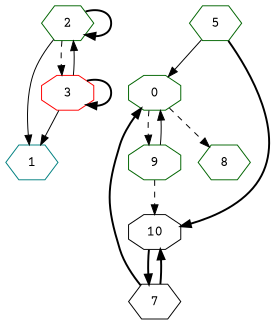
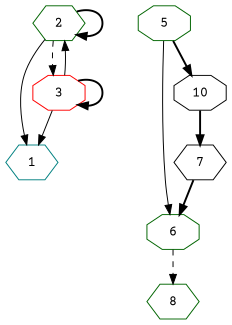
node "5": shape hexagon -> octagon
node "0": label "0" -> "6"
node "9": removed
edge "7" -> "10": removed
